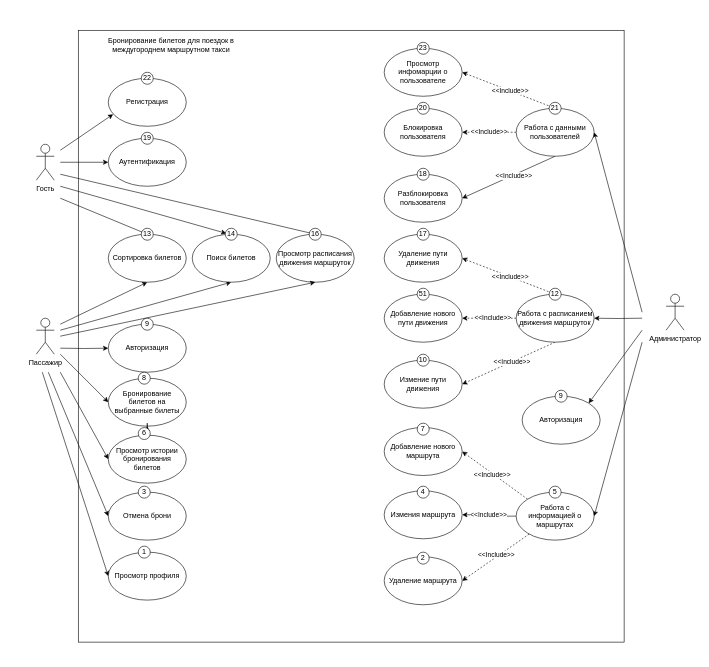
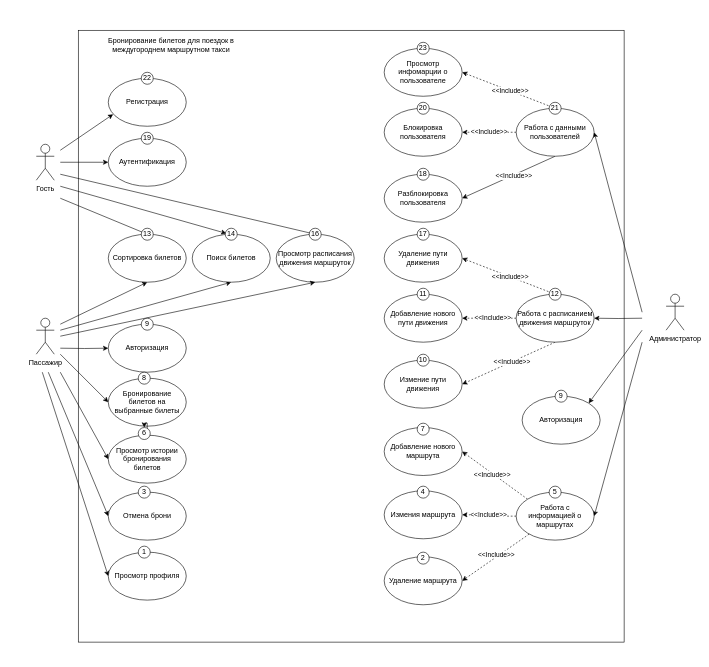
node "51": label "51" -> "11"
edge "Просмотр истории бронирования билетов" -> "Бронирование билетов на выбранные билеты": now "Просмотр истории бронирования билетов" -> "6"
edge "Работа с информацией о маршрутах" -> "Измения маршрута": style solid -> dashed
